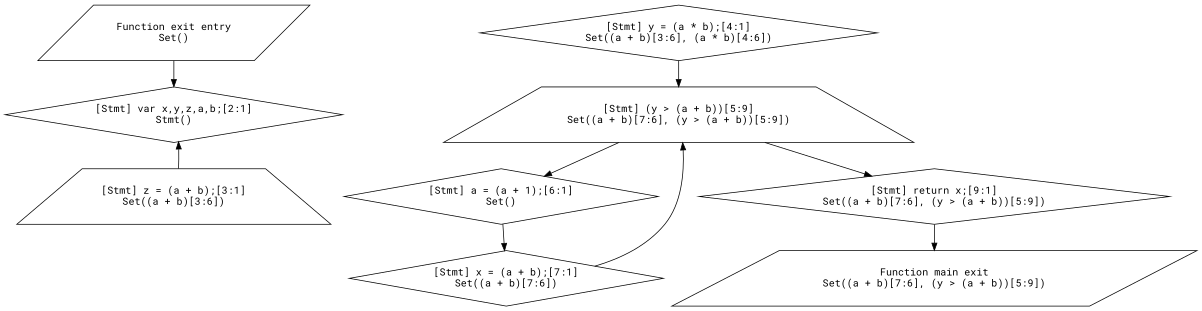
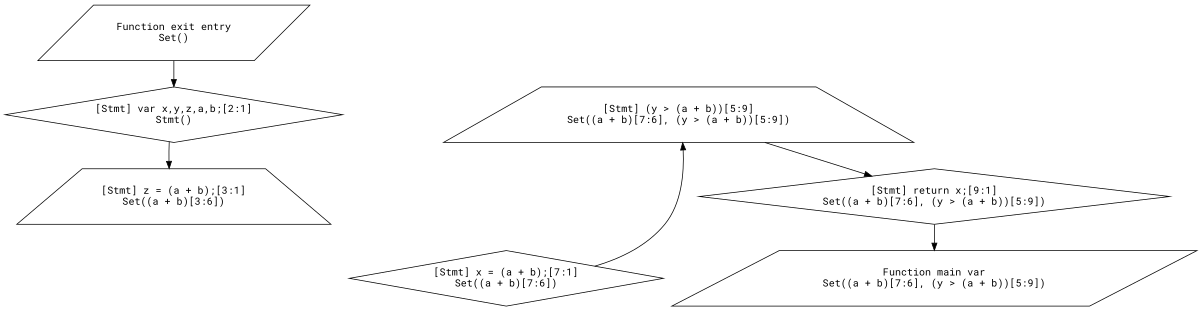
node "[Stmt] y = (a * b);[4:1] Set((a + b)[3:6], (a * b)[4:6])": removed
edge "[Stmt] z = (a + b);[3:1] Set((a + b)[3:6])" -> "[Stmt] var x,y,z,a,b;[2:1] Stmt()": reversed
node "[Stmt] a = (a + 1);[6:1] Set()": removed
node "Function main exit Set((a + b)[7:6], (y > (a + b))[5:9])": label "Function main exit Set((a + b)[7:6], (y > (a + b))[5:9])" -> "Function main var Set((a + b)[7:6], (y > (a + b))[5:9])"
